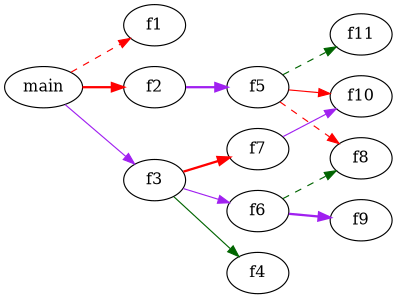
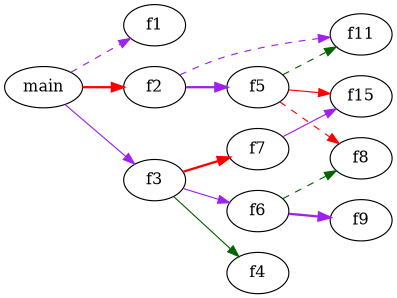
edge "f2" -> "f11": added
edge "main" -> "f1": color red -> purple
node "f10": label "f10" -> "f15"
